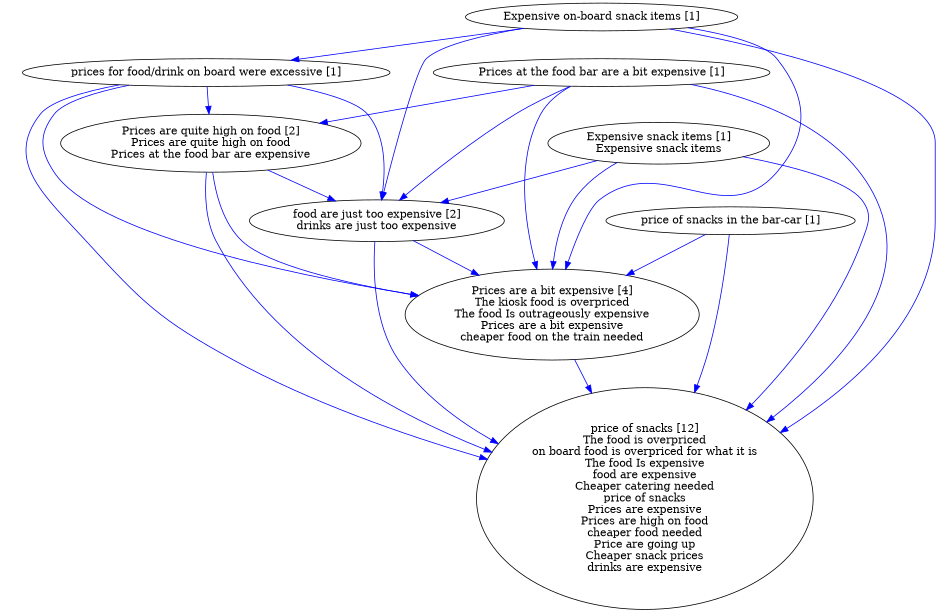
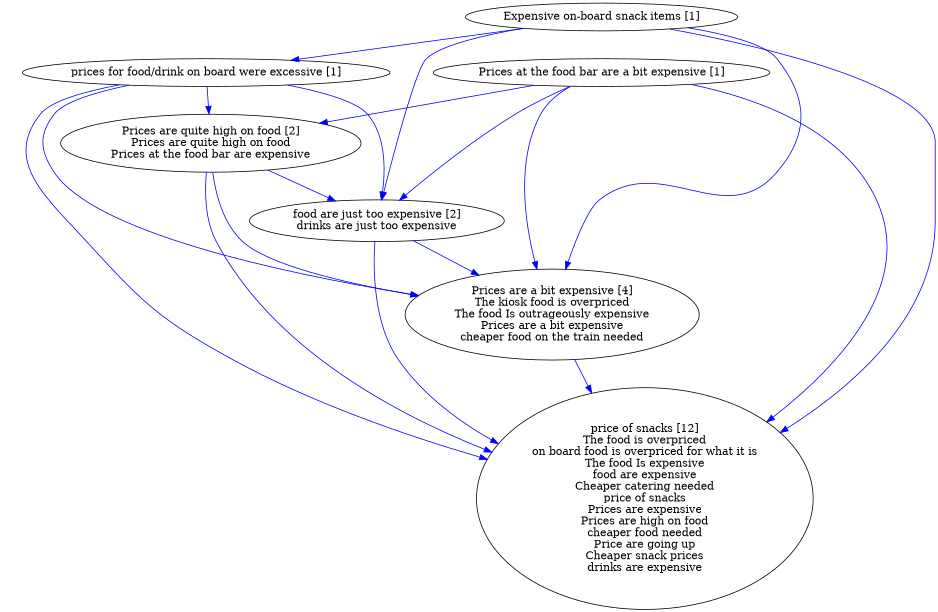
node "Expensive snack items [1] Expensive snack items": removed
node "price of snacks in the bar-car [1]": removed
